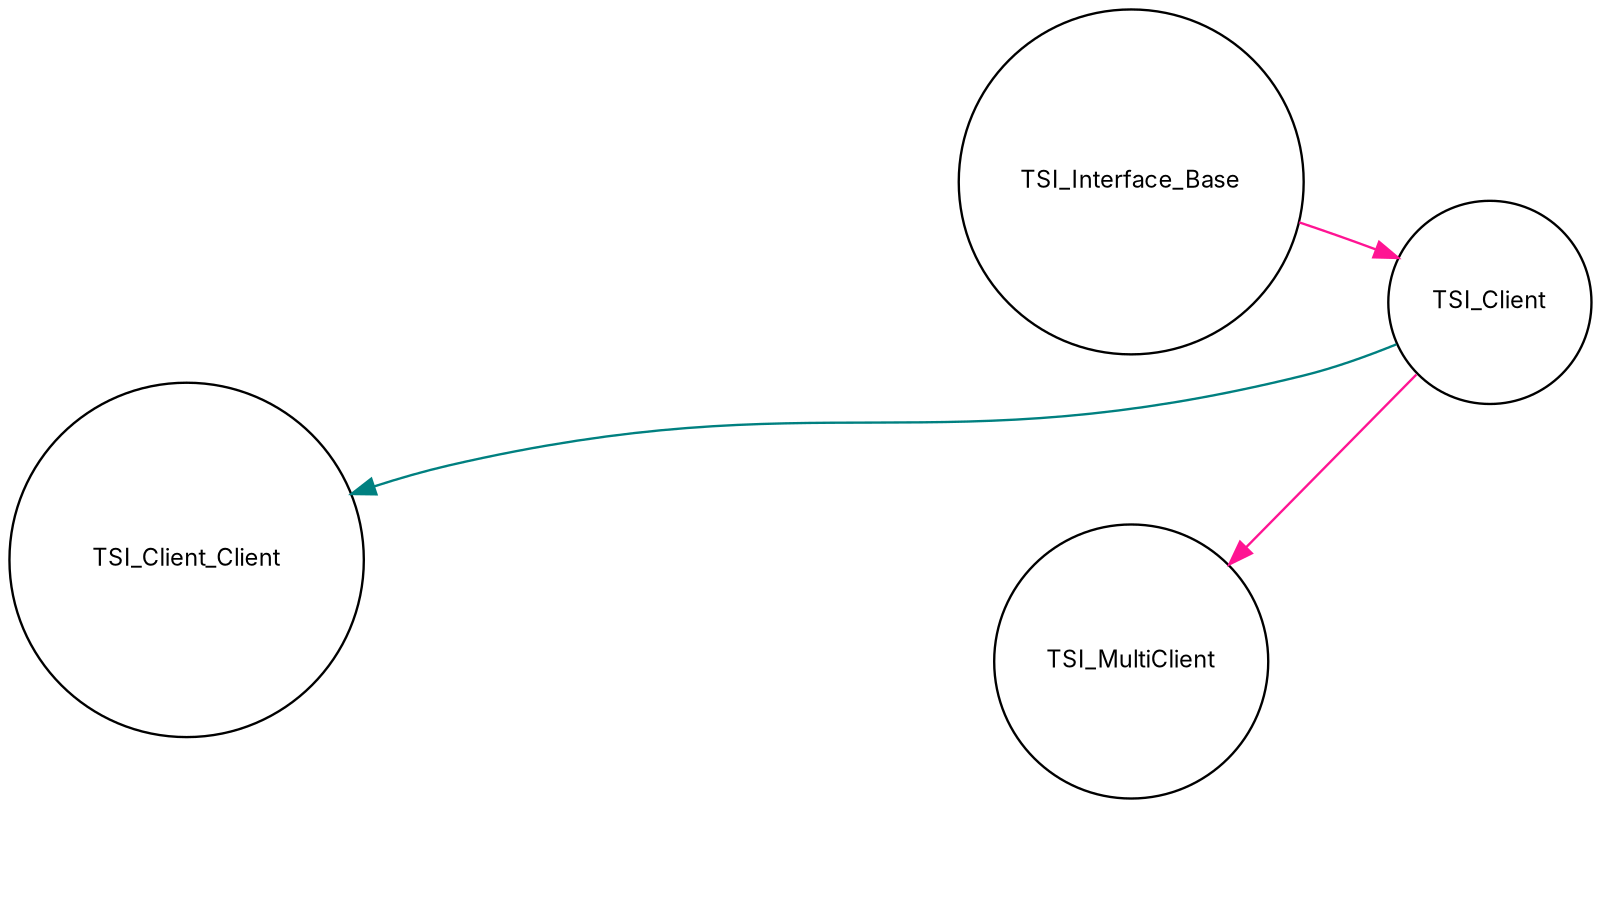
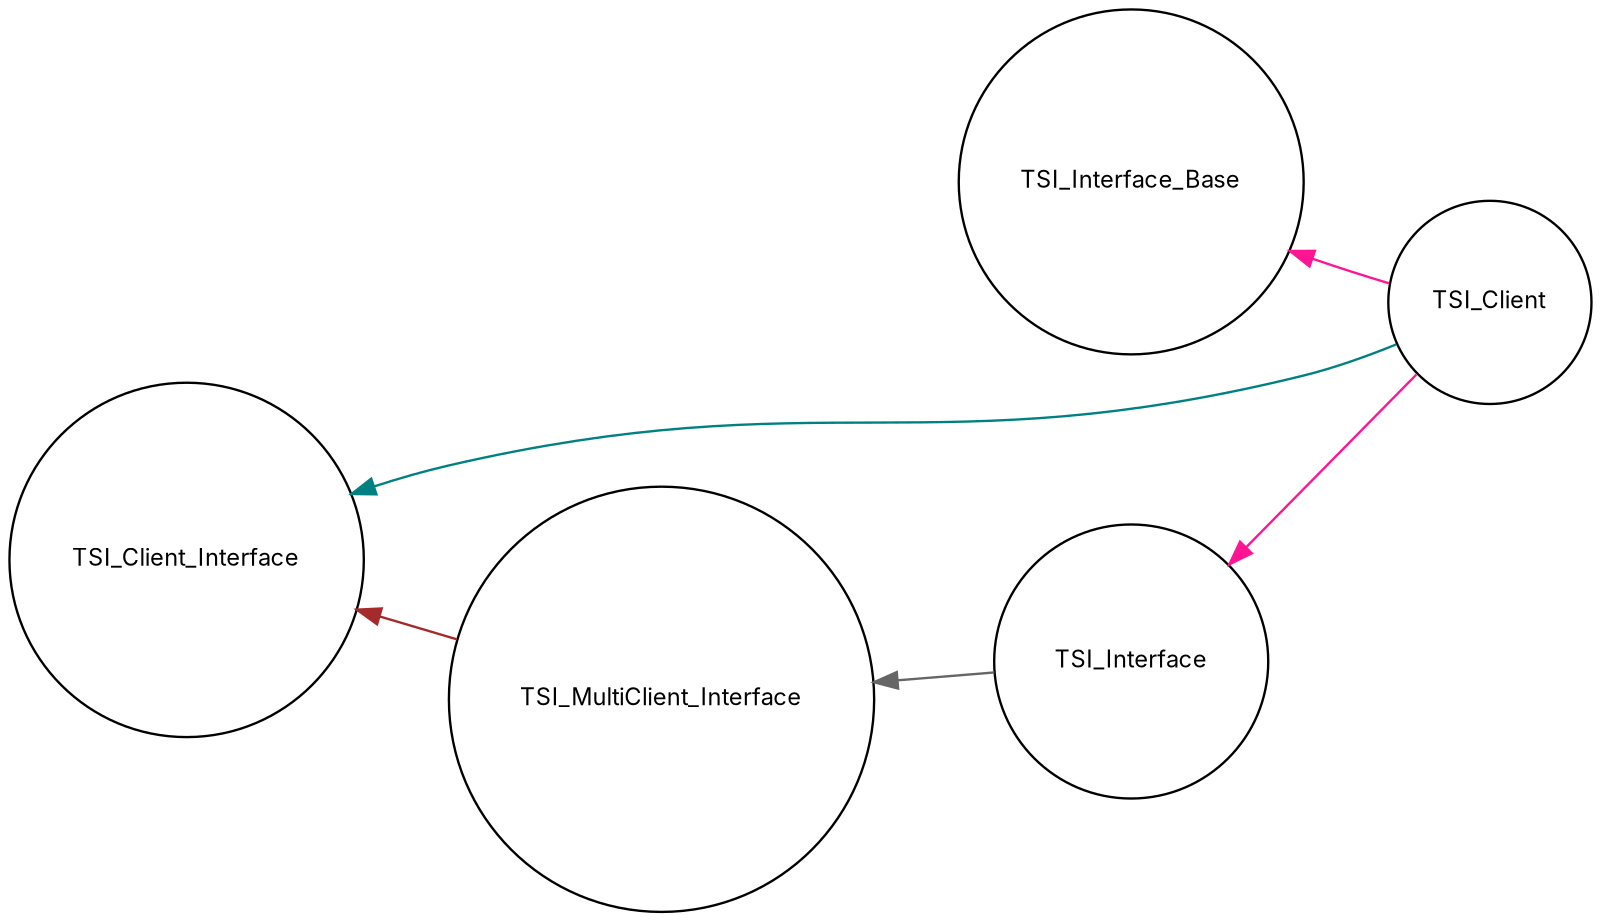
edge "TSI_Interface_Base" -> "TSI_Client": reversed
node "TSI_Client_Client": label "TSI_Client_Client" -> "TSI_Client_Interface"
node "TSI_MultiClient": label "TSI_MultiClient" -> "TSI_Interface"
node "TSI_MultiClient_Interface": added
